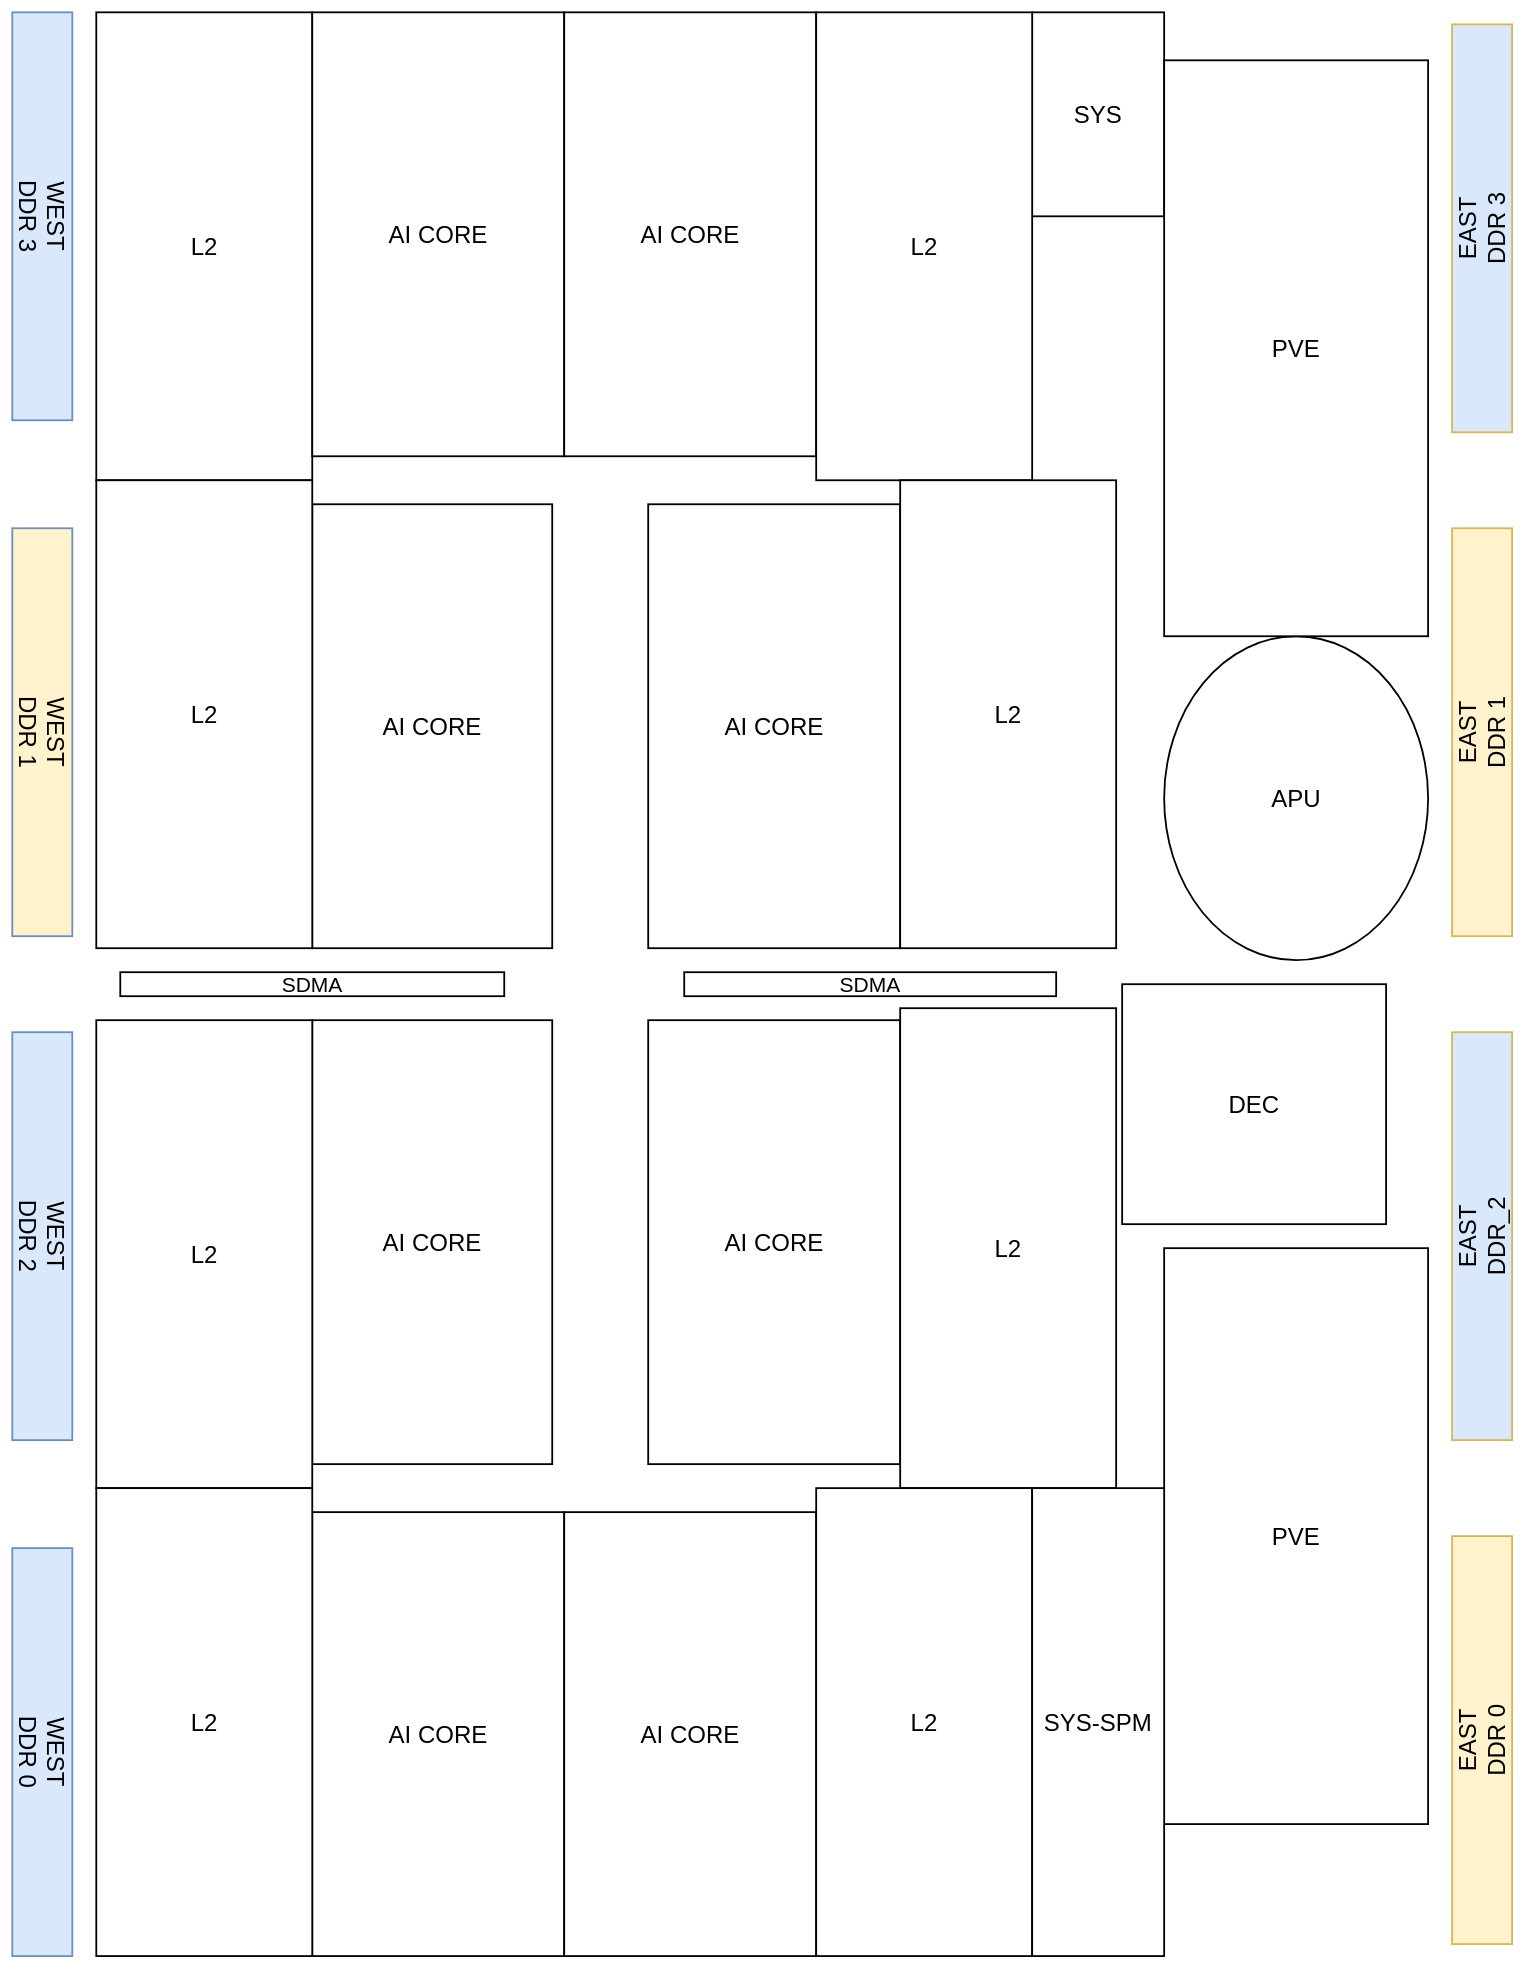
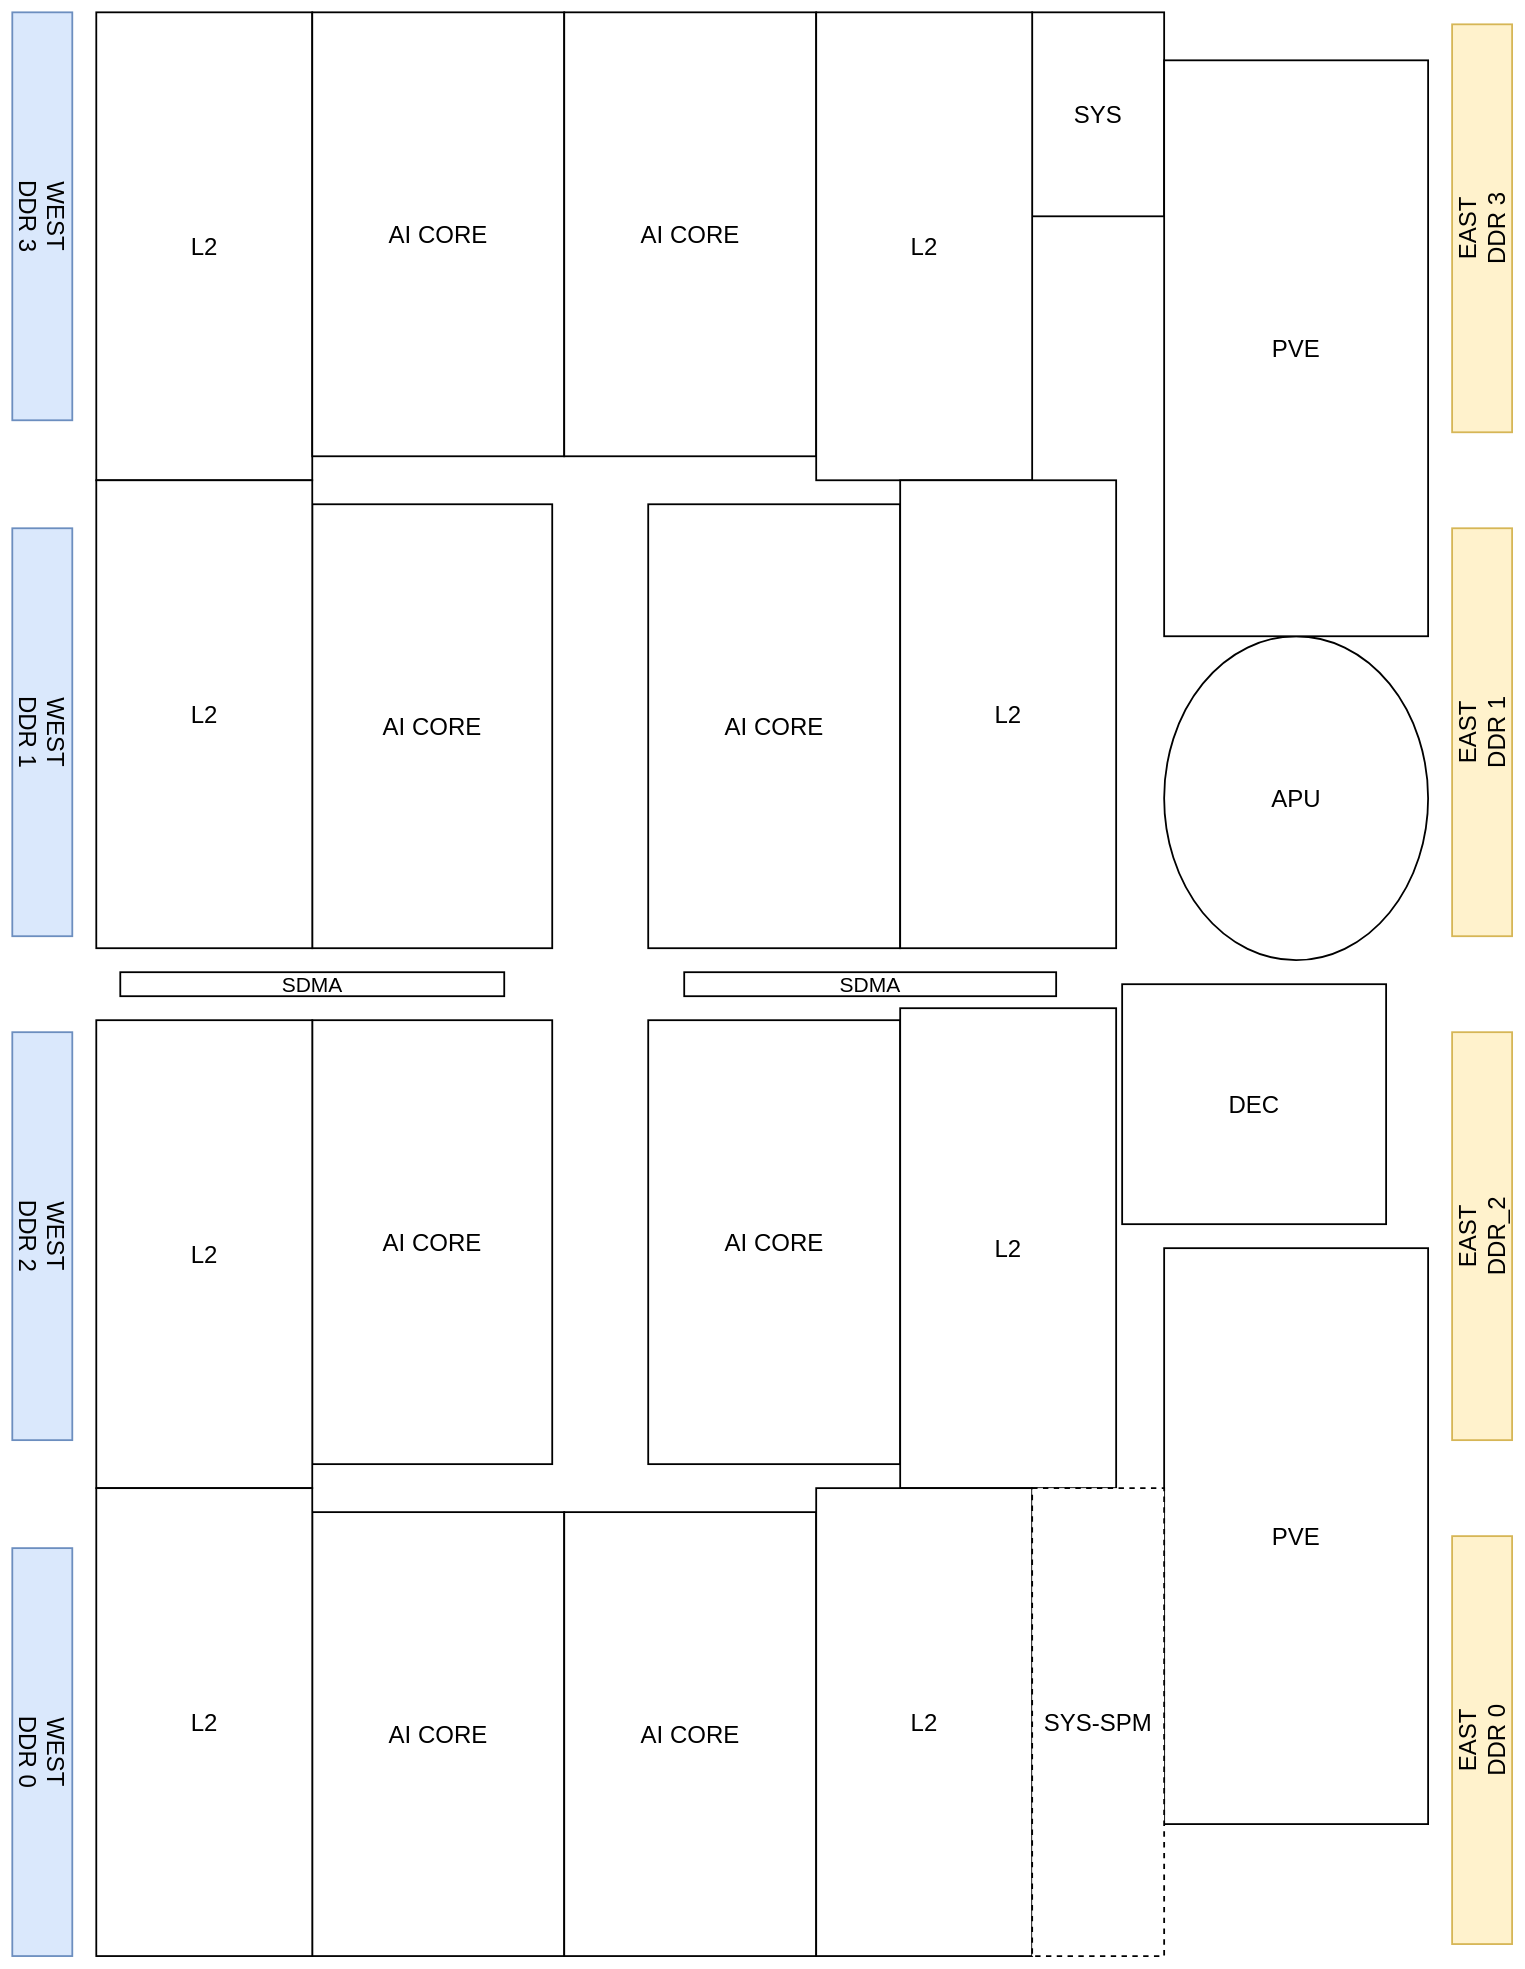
node "EAST DDR 3": fillcolor #dae8fc -> #fff2cc
node "WEST DDR 1": fillcolor #fff2cc -> #dae8fc
node "EAST DDR_2": fillcolor #dae8fc -> #fff2cc
node "SYS-SPM": style solid -> dashed
